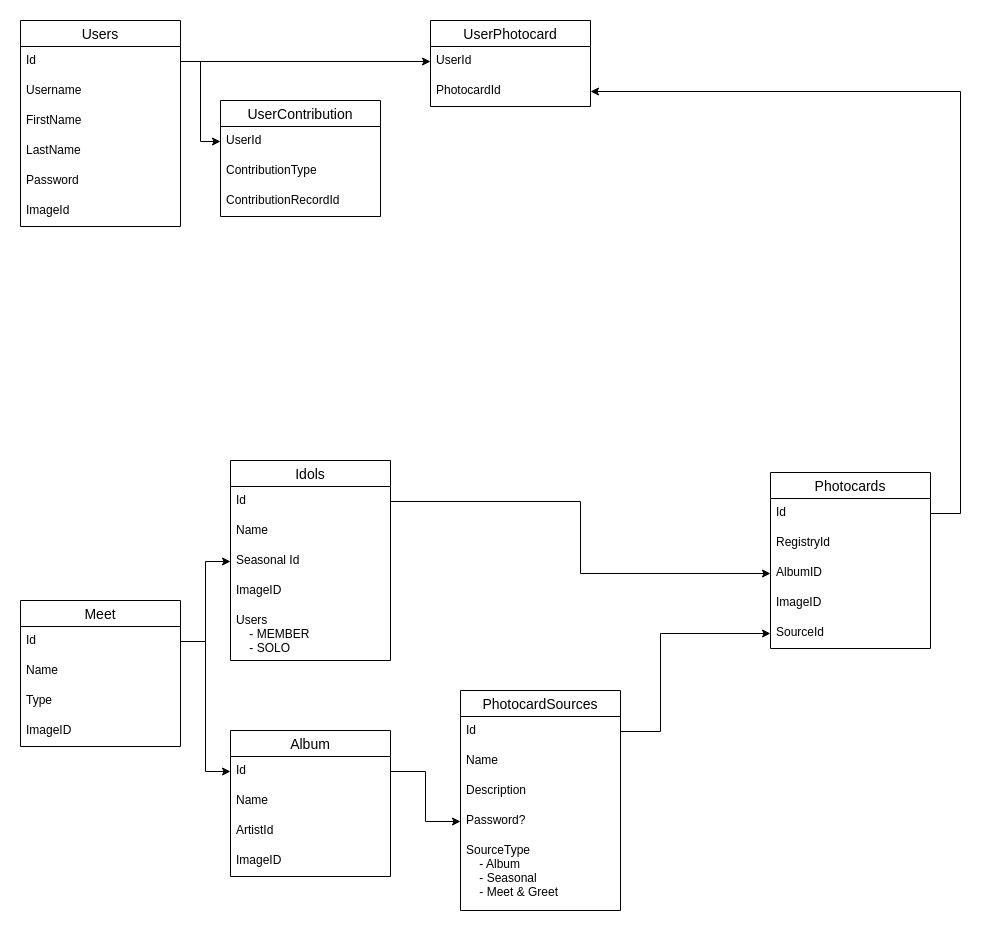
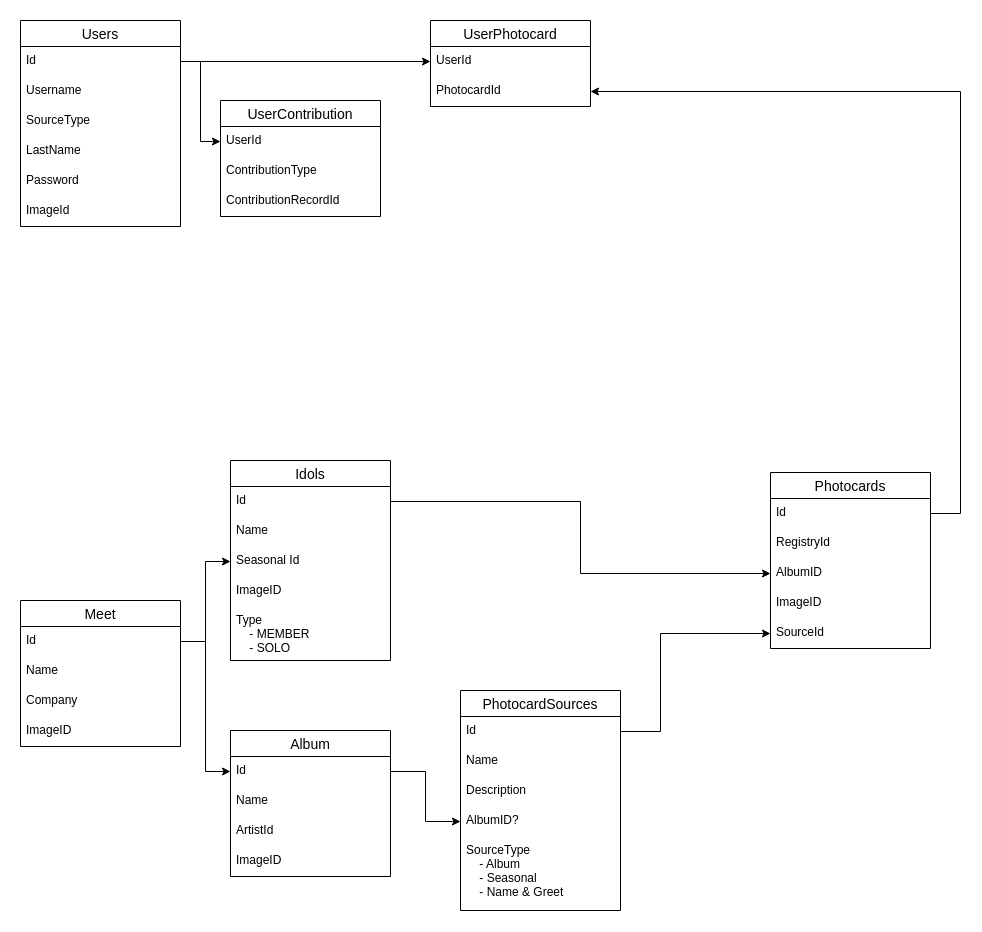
node "FirstName": label "FirstName" -> "SourceType"
node "Users - MEMBER - SOLO": label "Users - MEMBER - SOLO" -> "Type - MEMBER - SOLO"
node "Type": label "Type" -> "Company"
node "Password?": label "Password?" -> "AlbumID?"
node "SourceType - Album - Seasonal - Meet & Greet": label "SourceType - Album - Seasonal - Meet & Greet" -> "SourceType - Album - Seasonal - Name & Greet"
